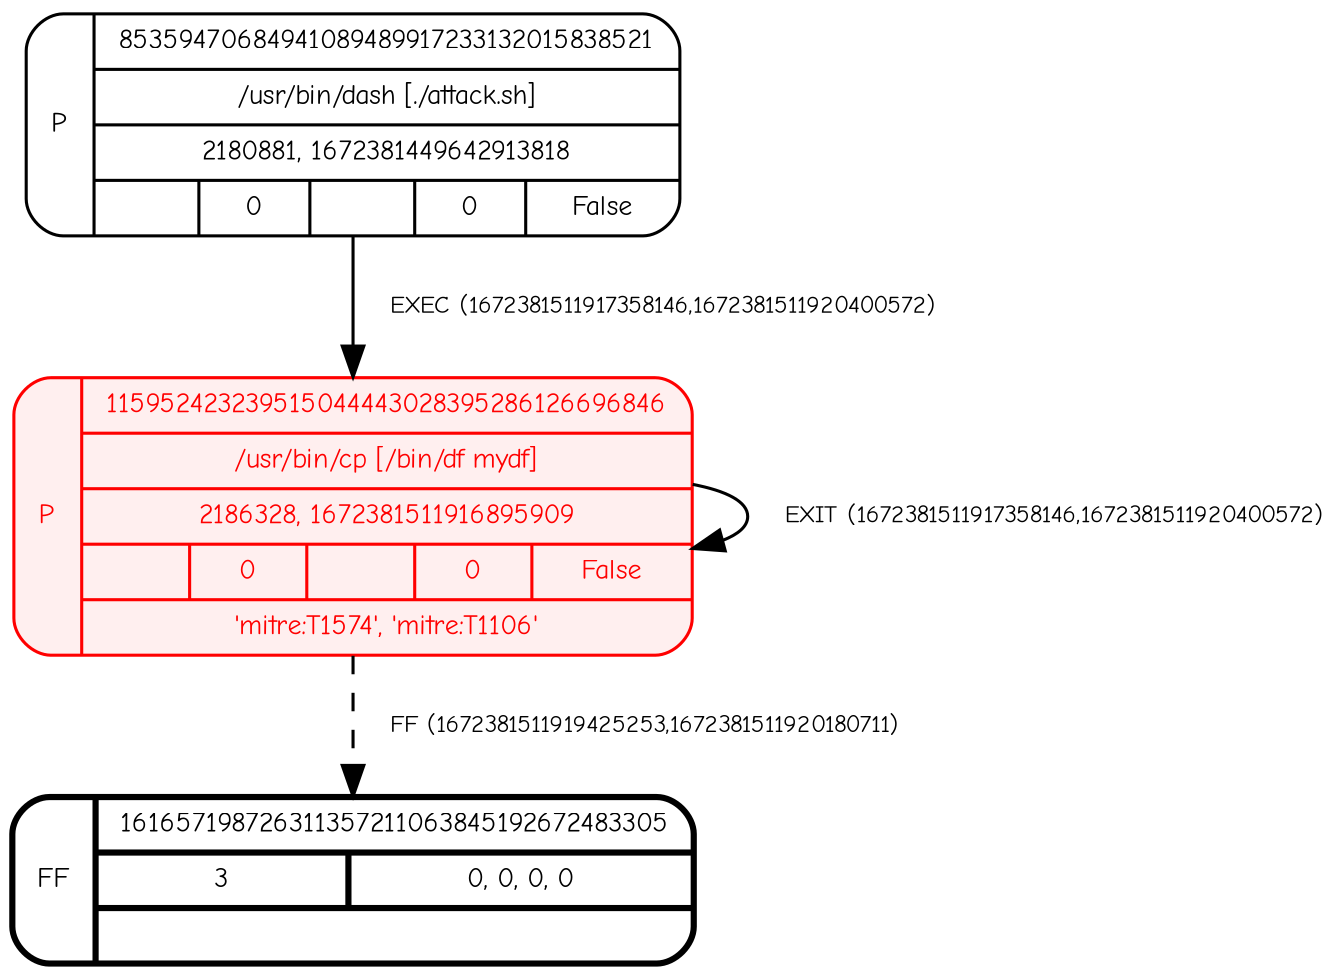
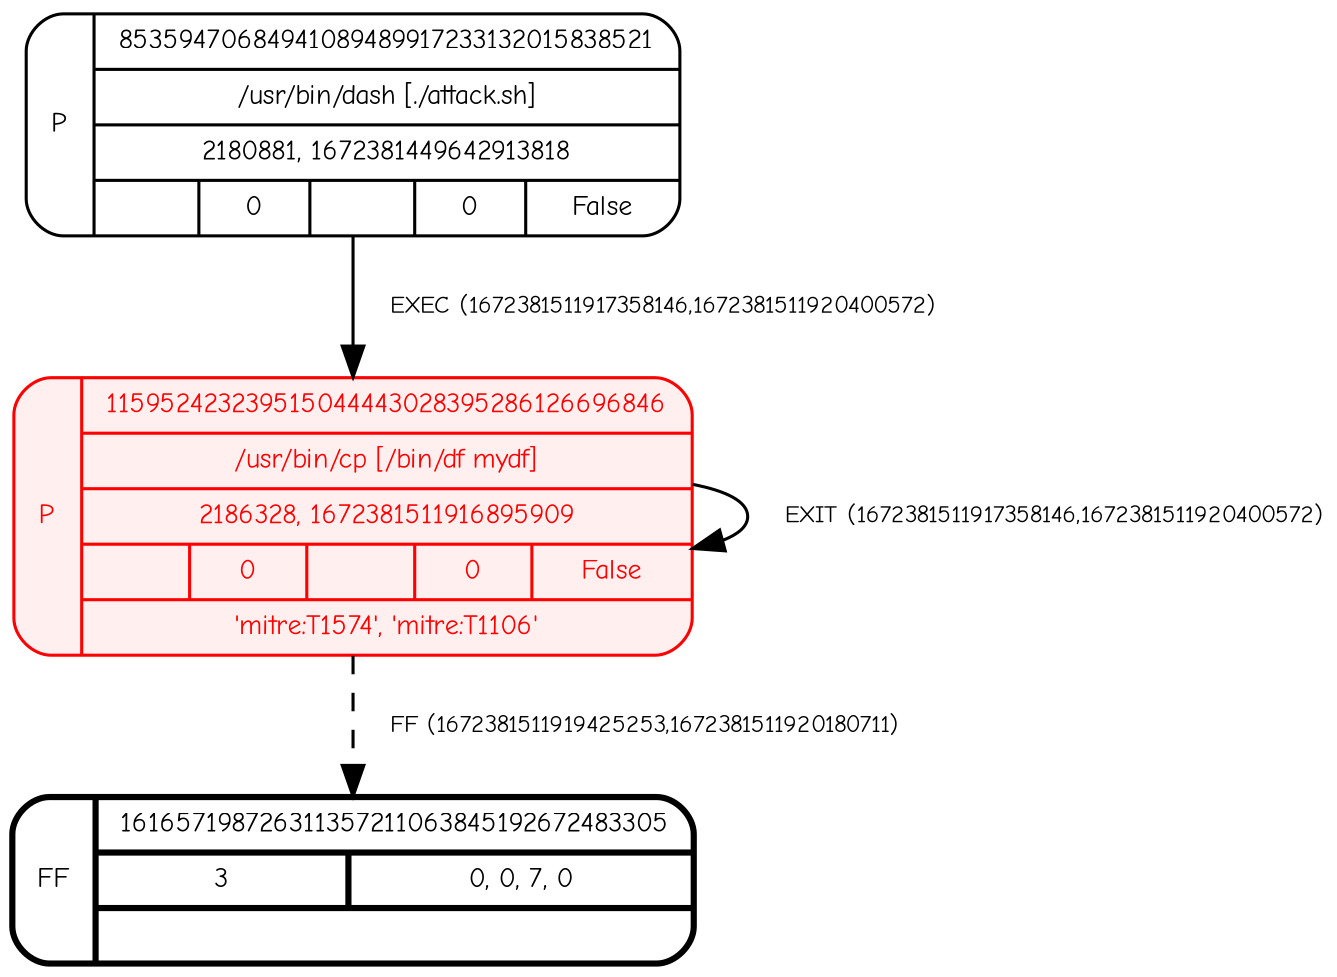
node "FF": text "0, 0, 0, 0" -> "0, 0, 7, 0"
